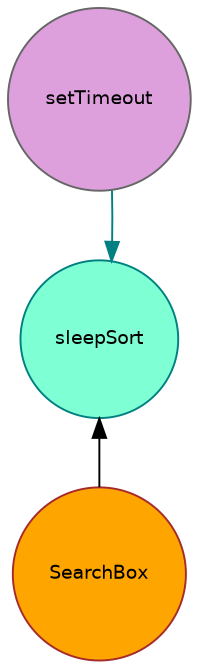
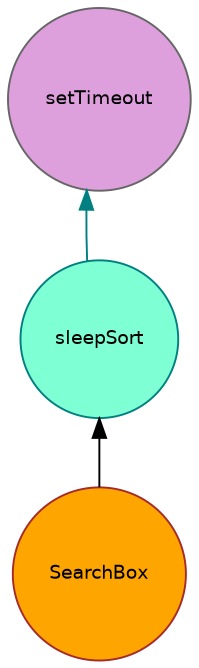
edge "setTimeout" -> "sleepSort": reversed
